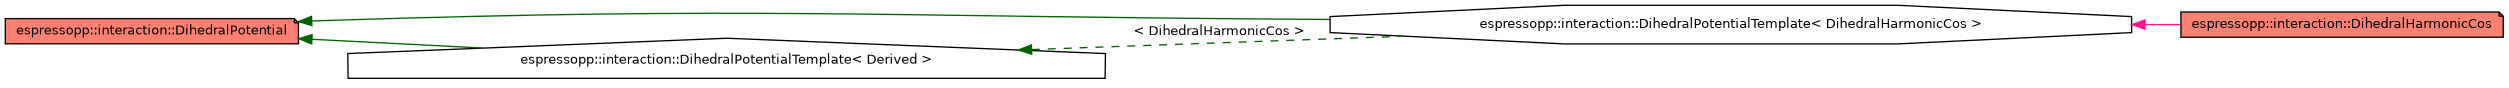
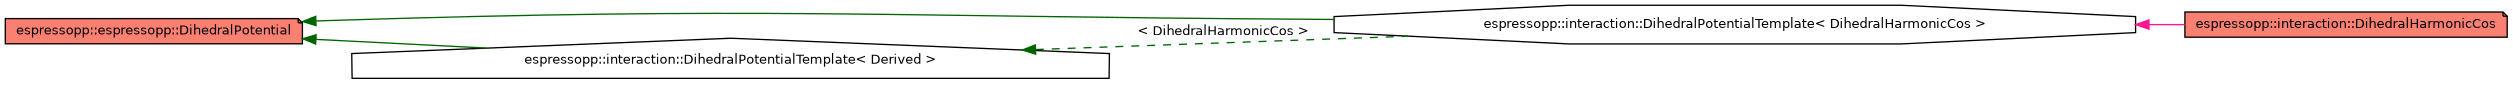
node "espressopp::interaction::DihedralPotential": label "espressopp::interaction::DihedralPotential" -> "espressopp::espressopp::DihedralPotential"
